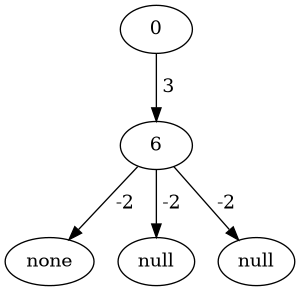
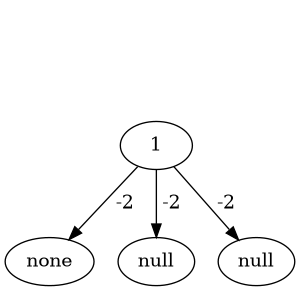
node "0": removed
node "6": label "6" -> "1"
